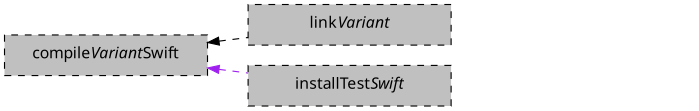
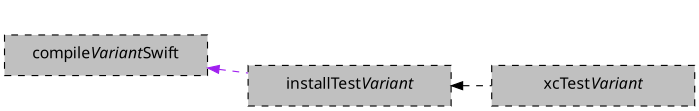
node "link": removed
node "installTest": text "Swift" -> "Variant"
node "xcTest": added
